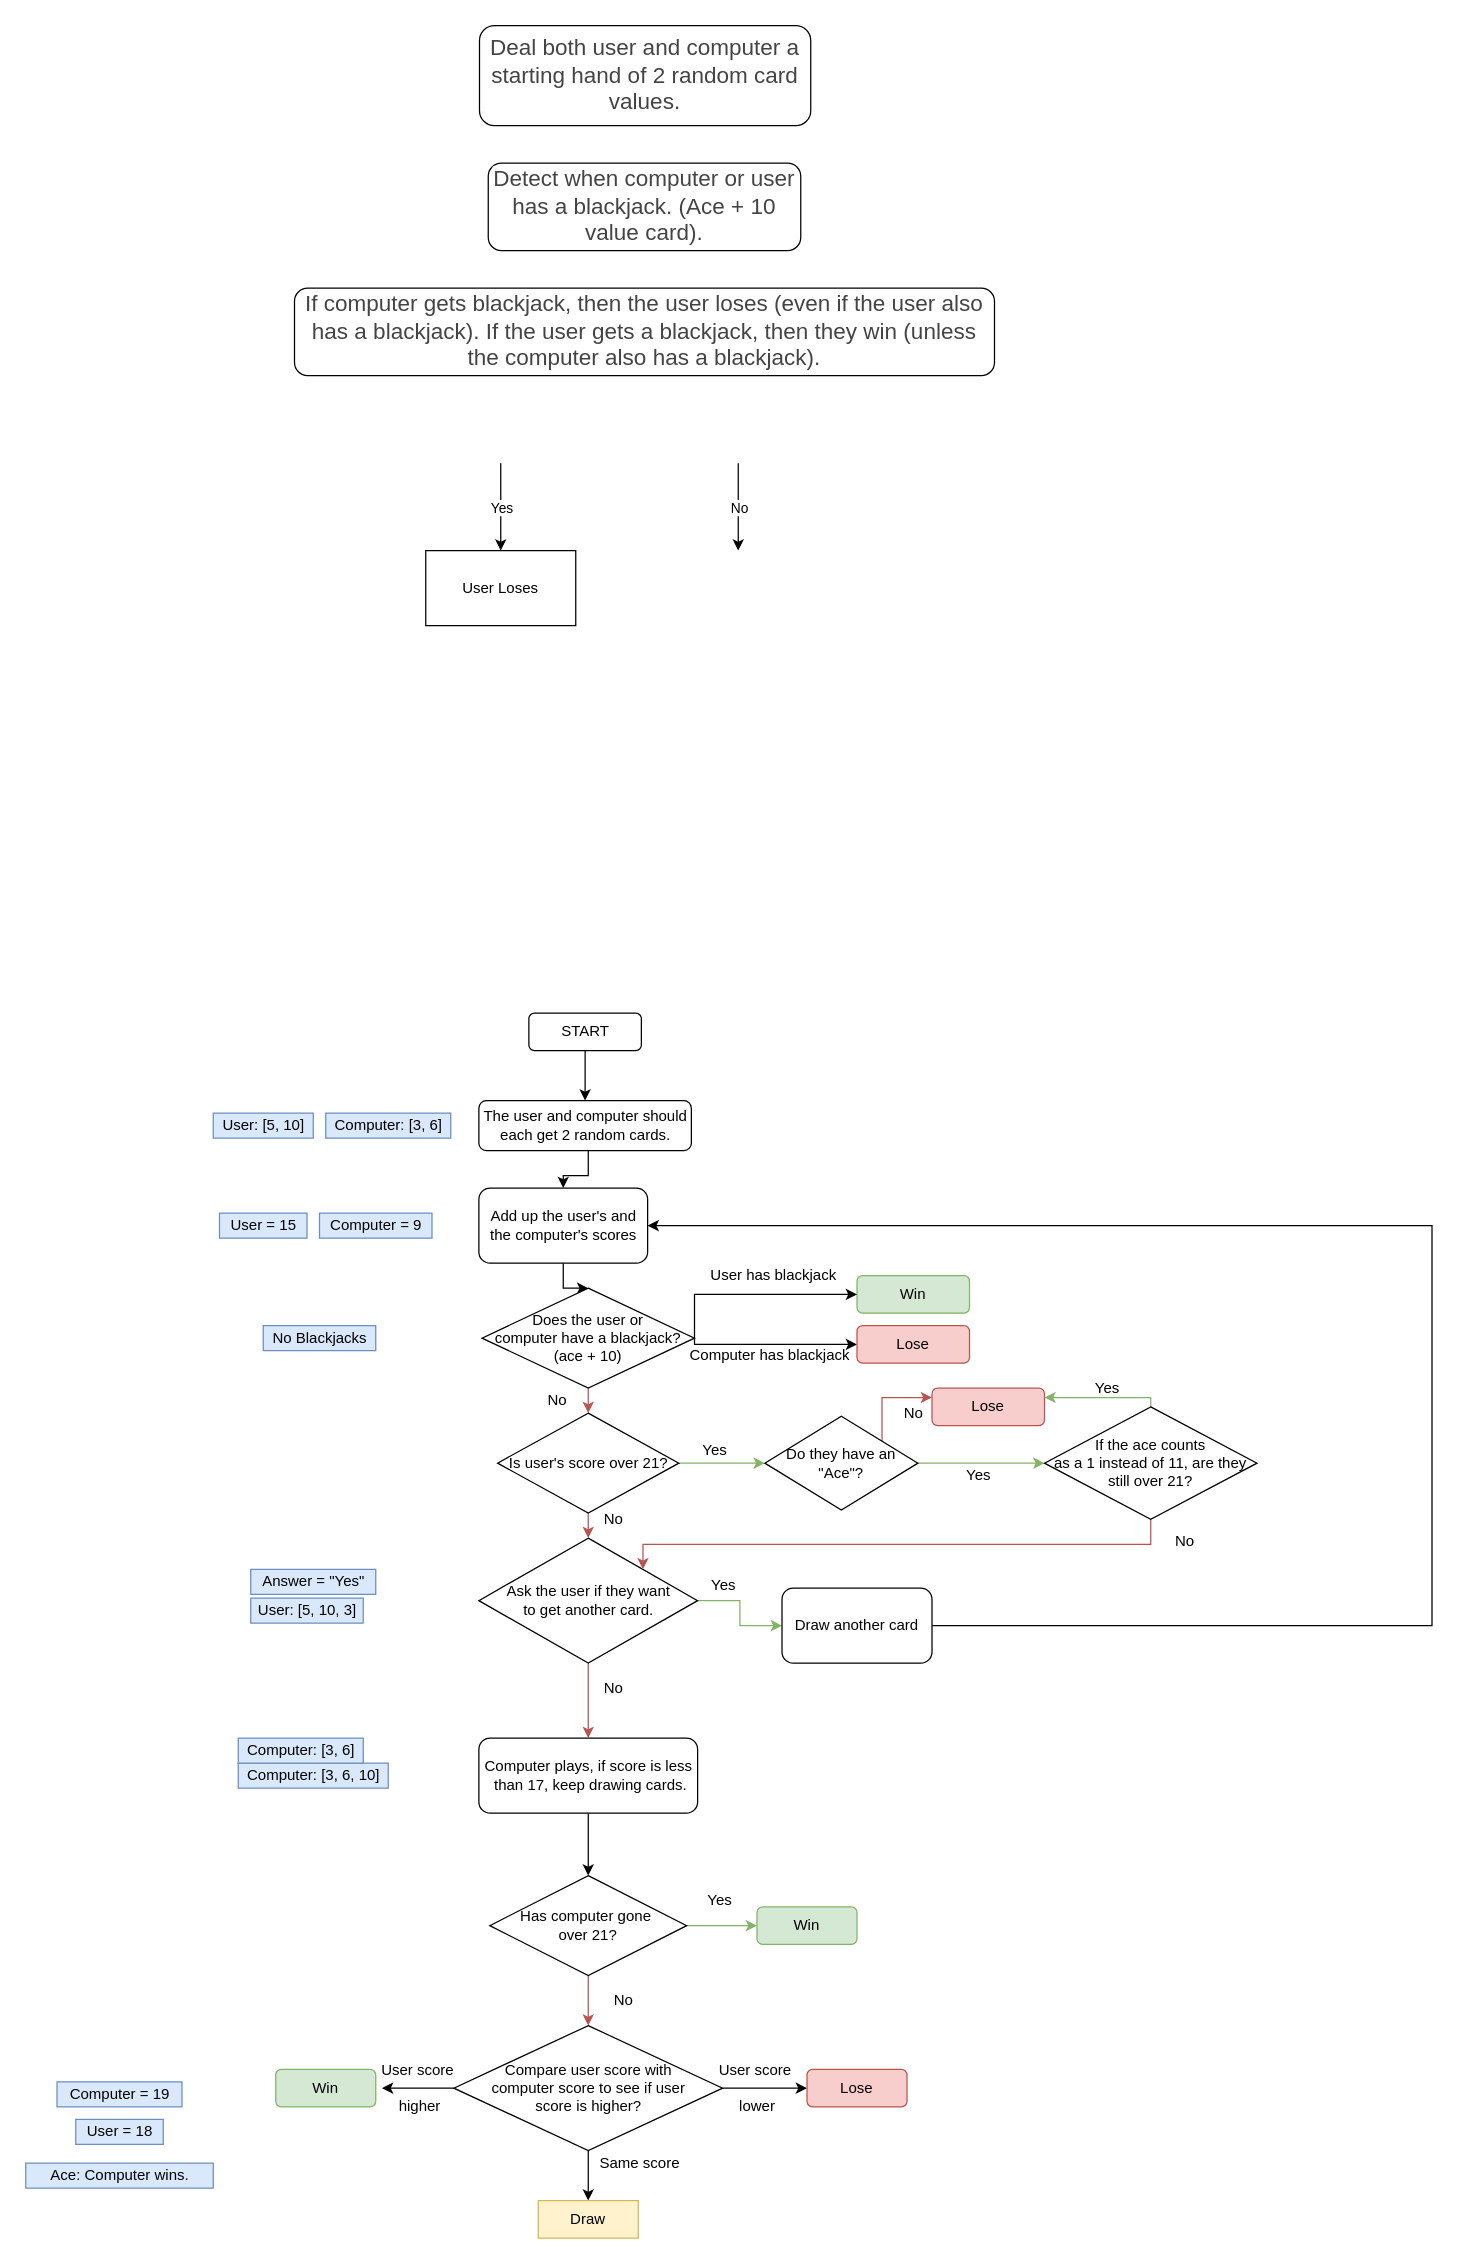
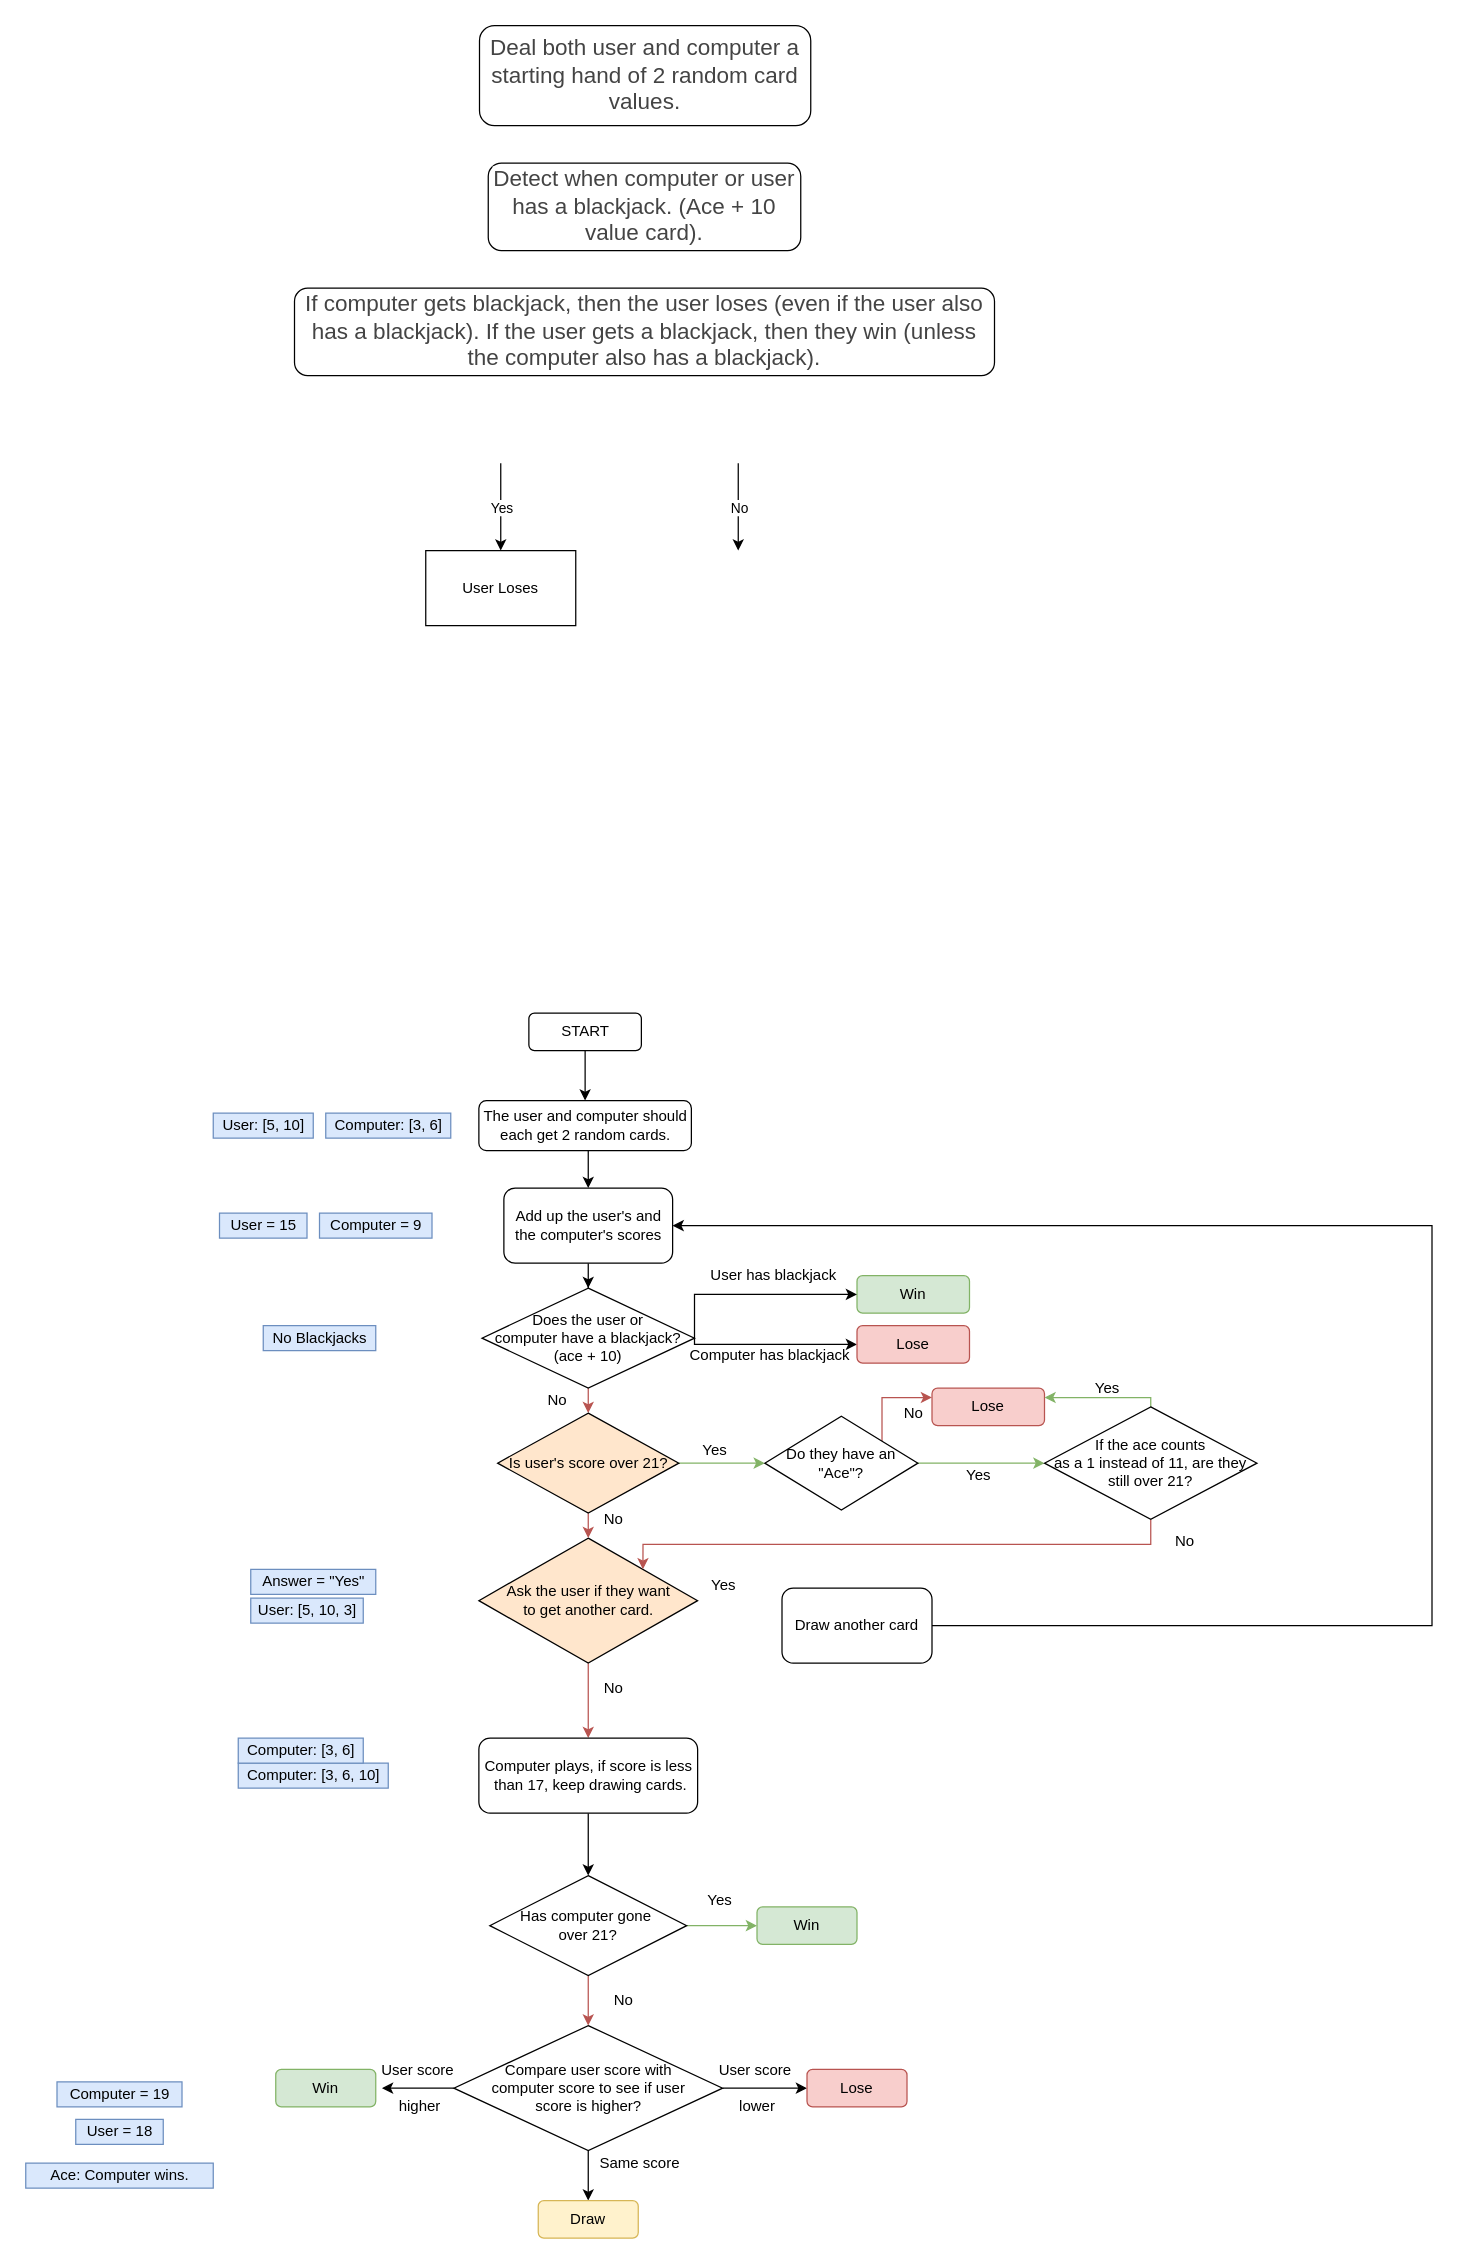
node "Add up the user's and the computer's scores": moved (563, 1226) -> (588, 1226)
node "Is user's score over 21?": fillcolor #ffffff -> #ffe6cc
node "Ask the user if they want to get another card.": fillcolor #ffffff -> #ffe6cc
edge "Ask the user if they want to get another card." -> "Draw another card": removed
node "Draw": shape rectangle -> rounded rectangle
